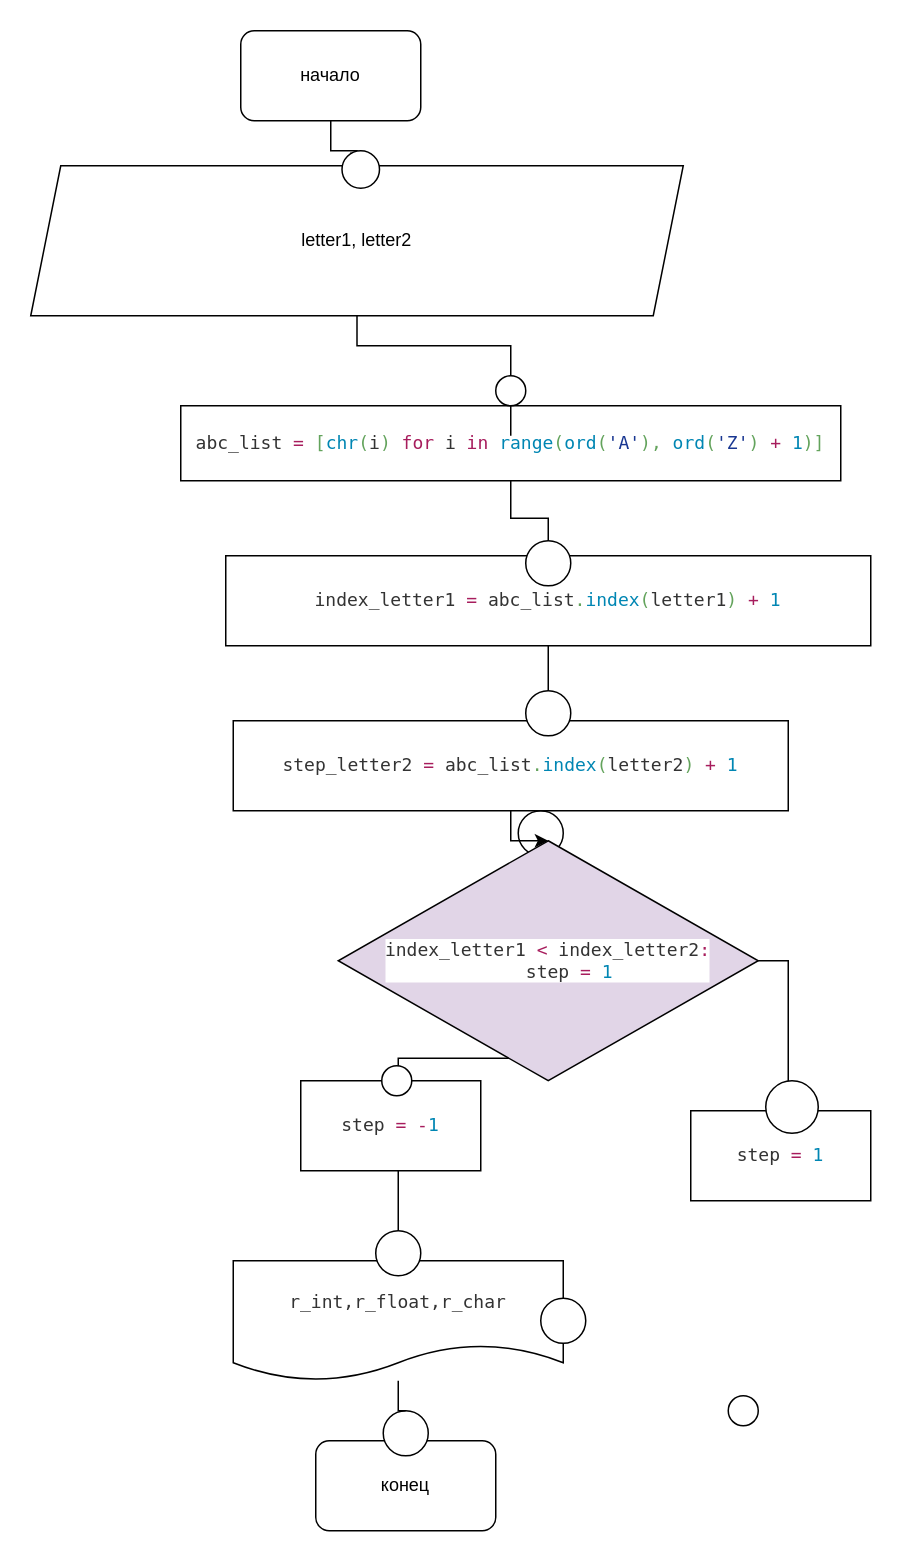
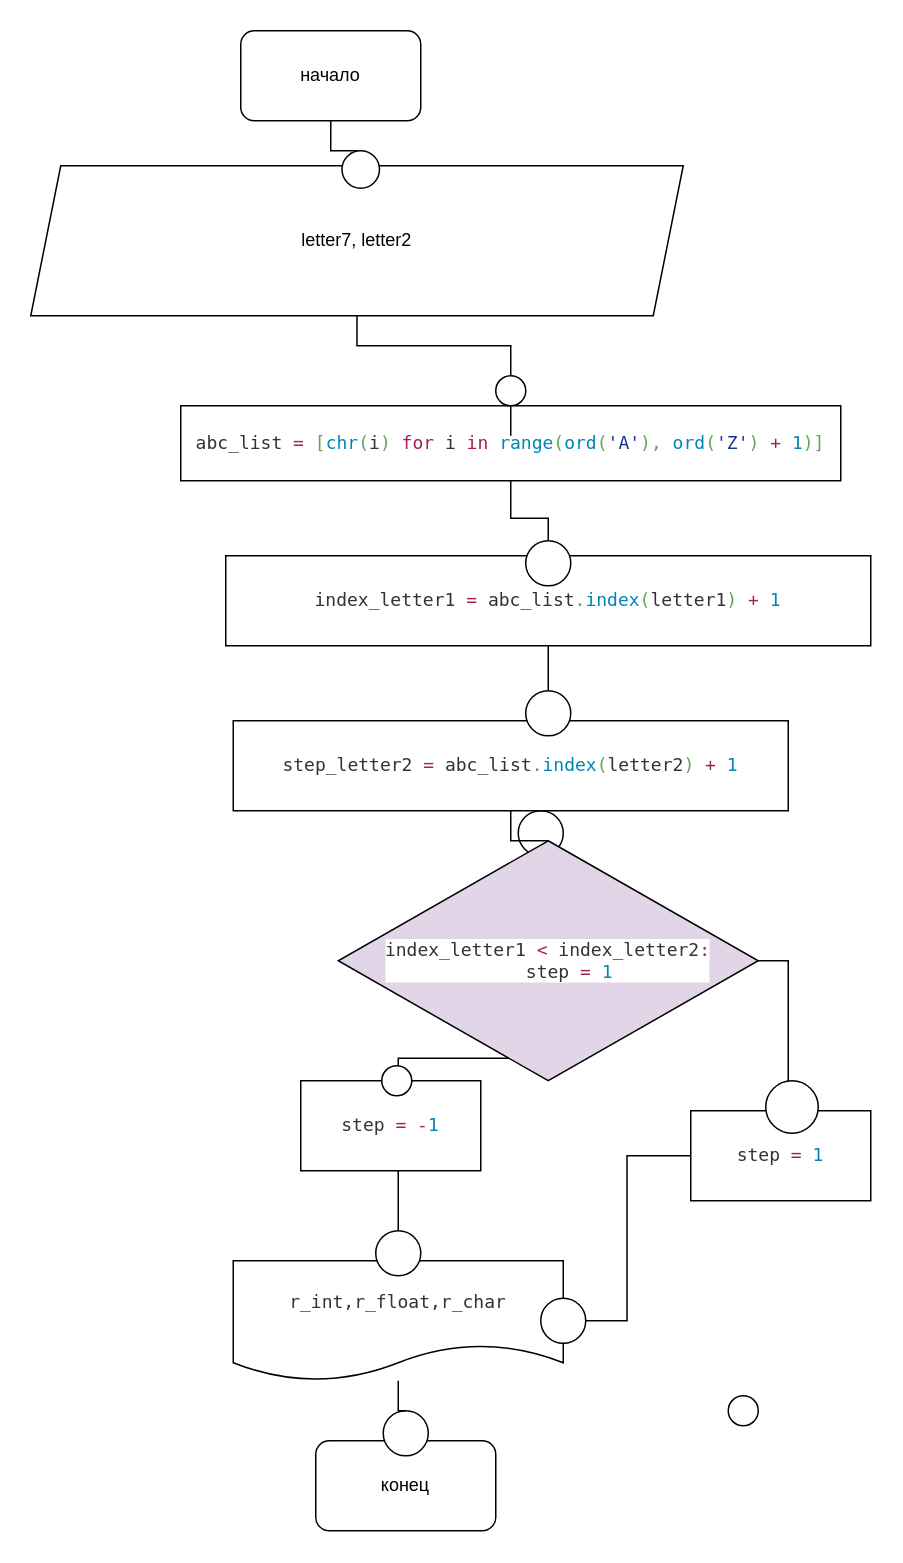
node "letter1, letter2": label "letter1, letter2" -> "letter7, letter2"
edge "step_letter2 = abc_list.index(letter2) + 1" -> "index_letter1 < index_letter2: step = 1": arrowhead classic -> none
edge "step = 1" -> "r_int,r_float,r_char": added
